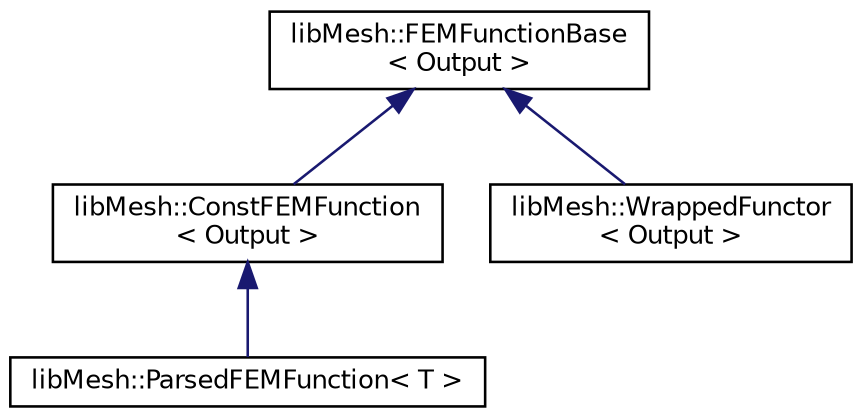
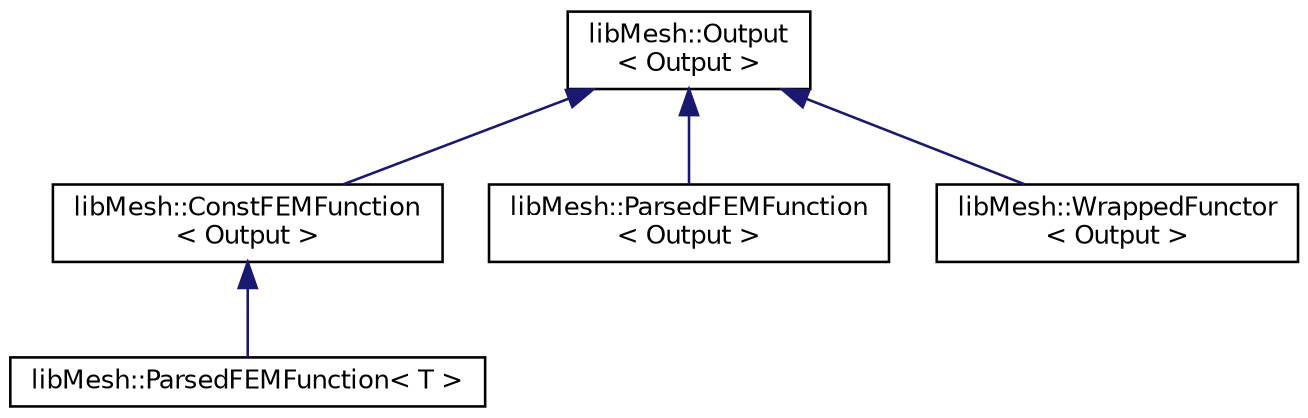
node "libMesh::FEMFunctionBase < Output >": label "libMesh::FEMFunctionBase < Output >" -> "libMesh::Output < Output >"
node "libMesh::ParsedFEMFunction < Output >": added
